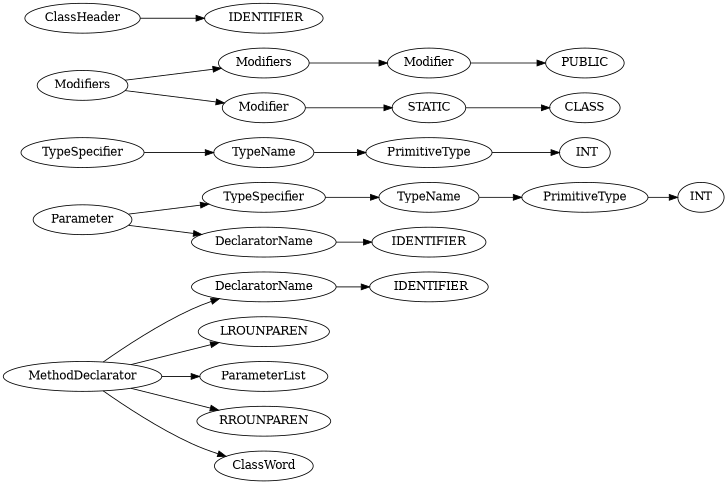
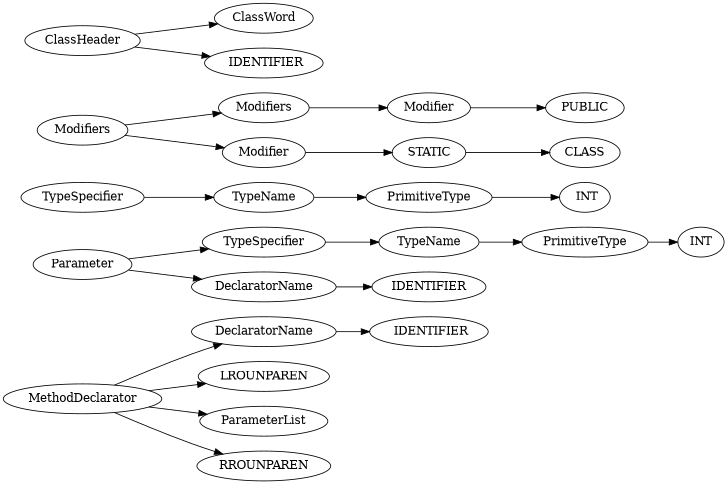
edge "MethodDeclarator" -> "ClassWord": now "ClassHeader" -> "ClassWord"
